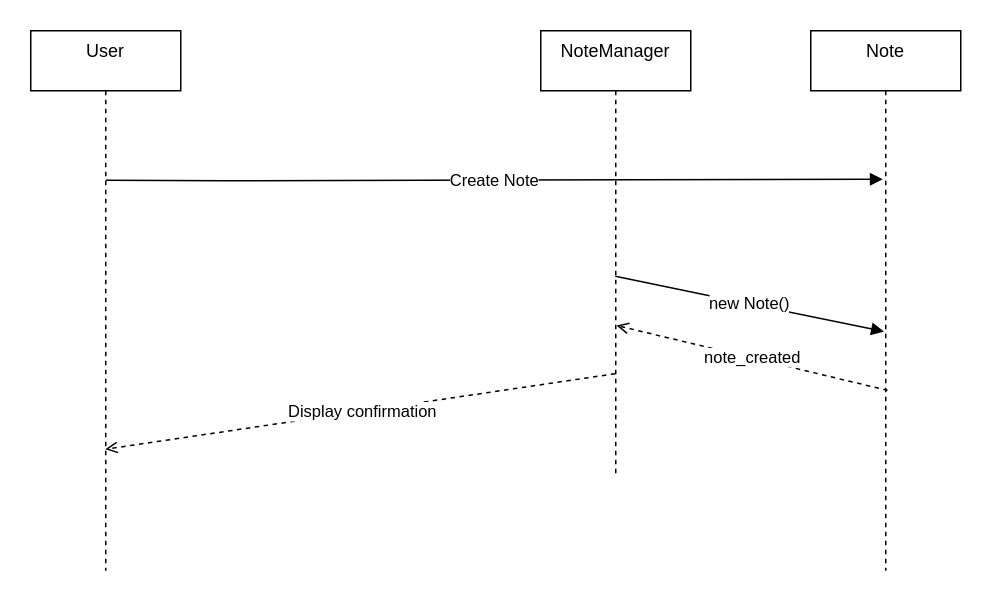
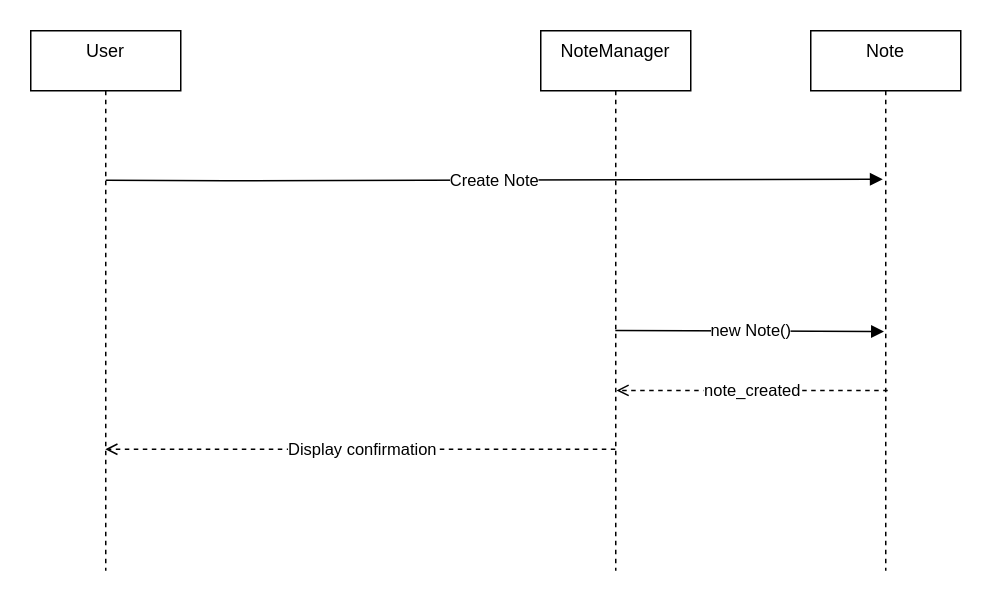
node "NoteManager": size 150x443 -> 150x540
